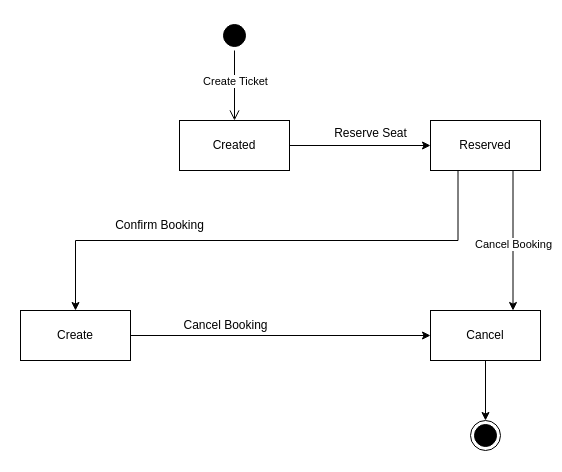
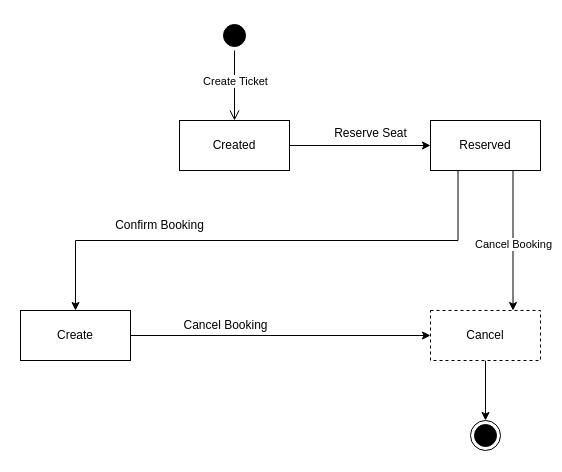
node "Cancel": style solid -> dashed
